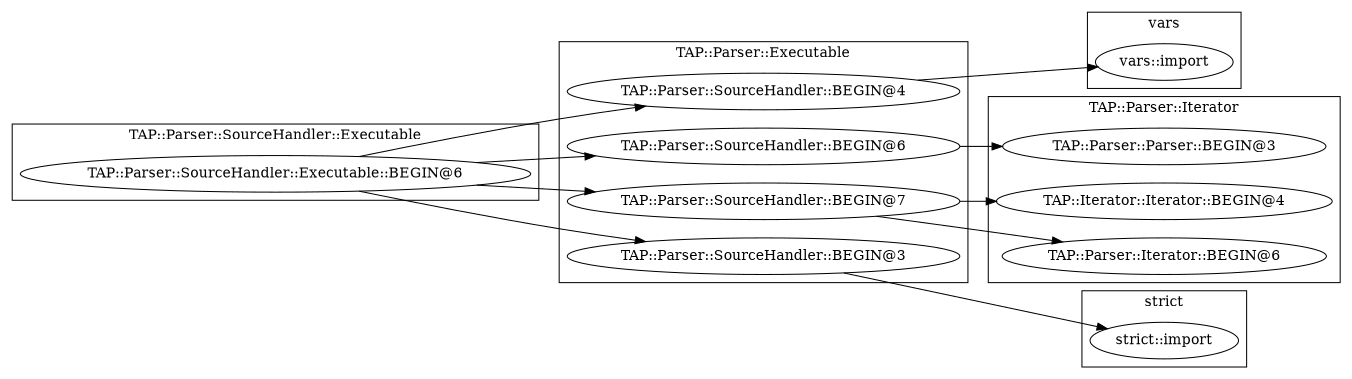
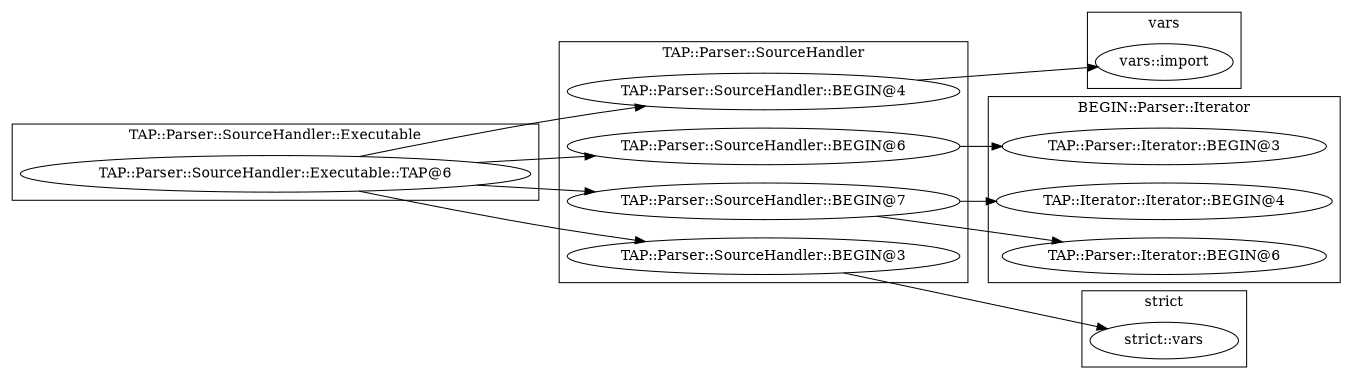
cluster "TAP::Parser::Executable": label "TAP::Parser::Executable" -> "TAP::Parser::SourceHandler"
cluster "TAP::Parser::Iterator": label "TAP::Parser::Iterator" -> "BEGIN::Parser::Iterator"
node "TAP::Parser::Parser::BEGIN@3": label "TAP::Parser::Parser::BEGIN@3" -> "TAP::Parser::Iterator::BEGIN@3"
node "TAP::Parser::SourceHandler::Executable::BEGIN@6": label "TAP::Parser::SourceHandler::Executable::BEGIN@6" -> "TAP::Parser::SourceHandler::Executable::TAP@6"
node "strict::import": label "strict::import" -> "strict::vars"
